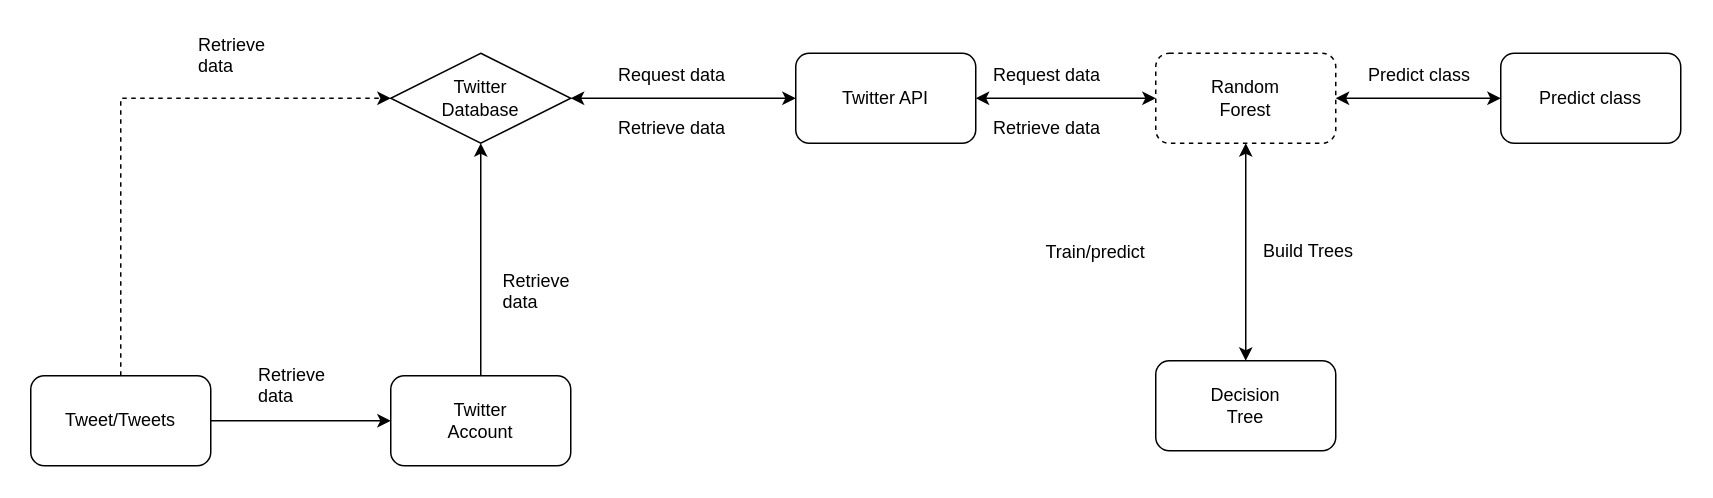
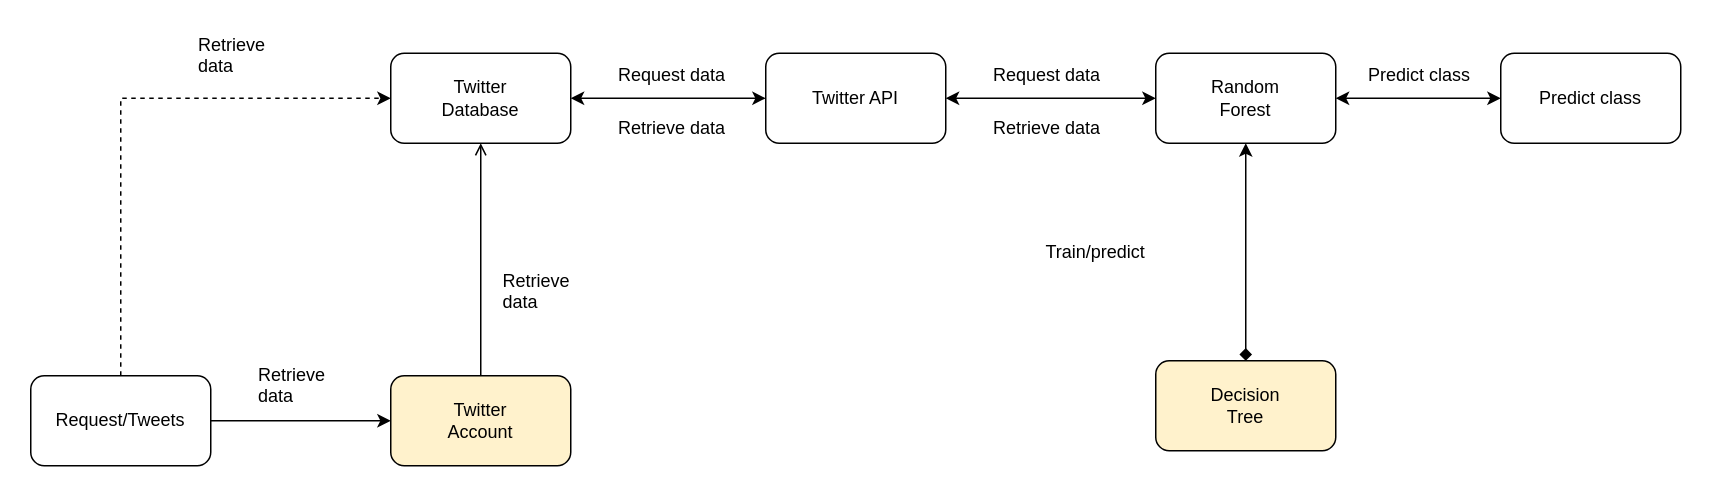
node "Twitter Database": shape diamond -> rounded rectangle
node "Twitter API": moved (886, 98) -> (856, 98)
node "Random Forest": style dashed -> solid
edge "Twitter Account" -> "Twitter Database": arrowhead classic -> open
node "Build Trees": removed
edge "Random Forest" -- "Decision Tree": arrowhead classic -> diamond
node "Decision Tree": fillcolor #ffffff -> #fff2cc
node "Tweet/Tweets": label "Tweet/Tweets" -> "Request/Tweets"
node "Twitter Account": fillcolor #ffffff -> #fff2cc
